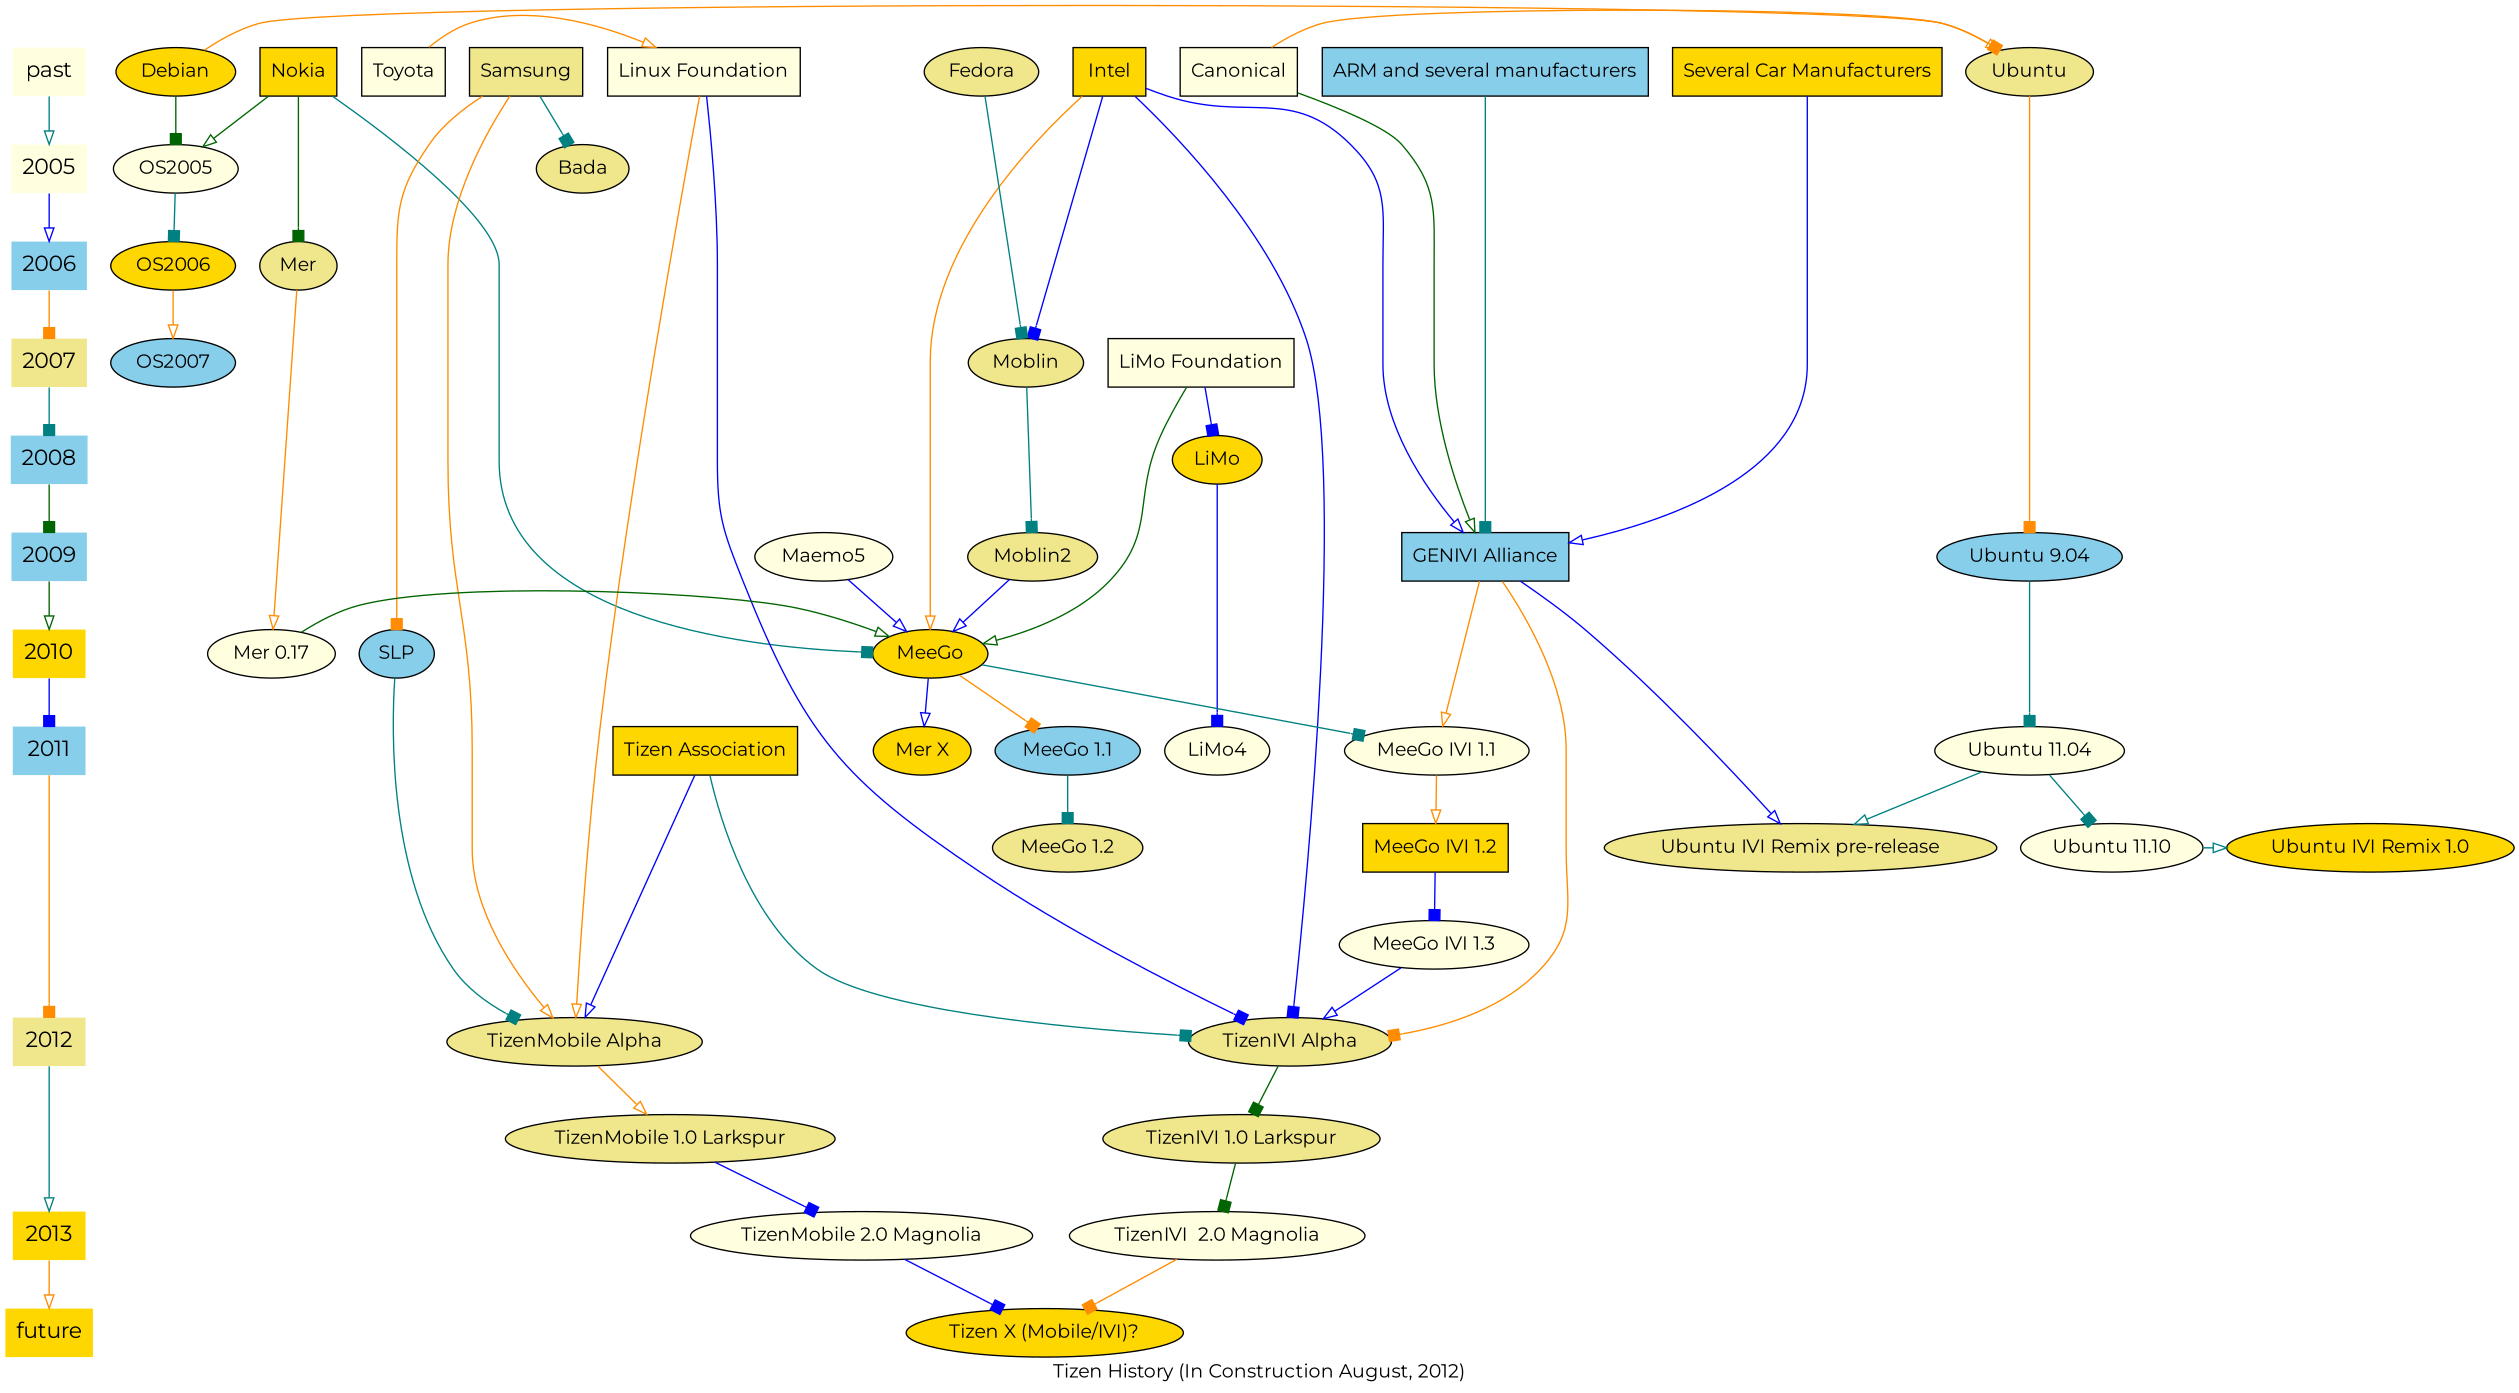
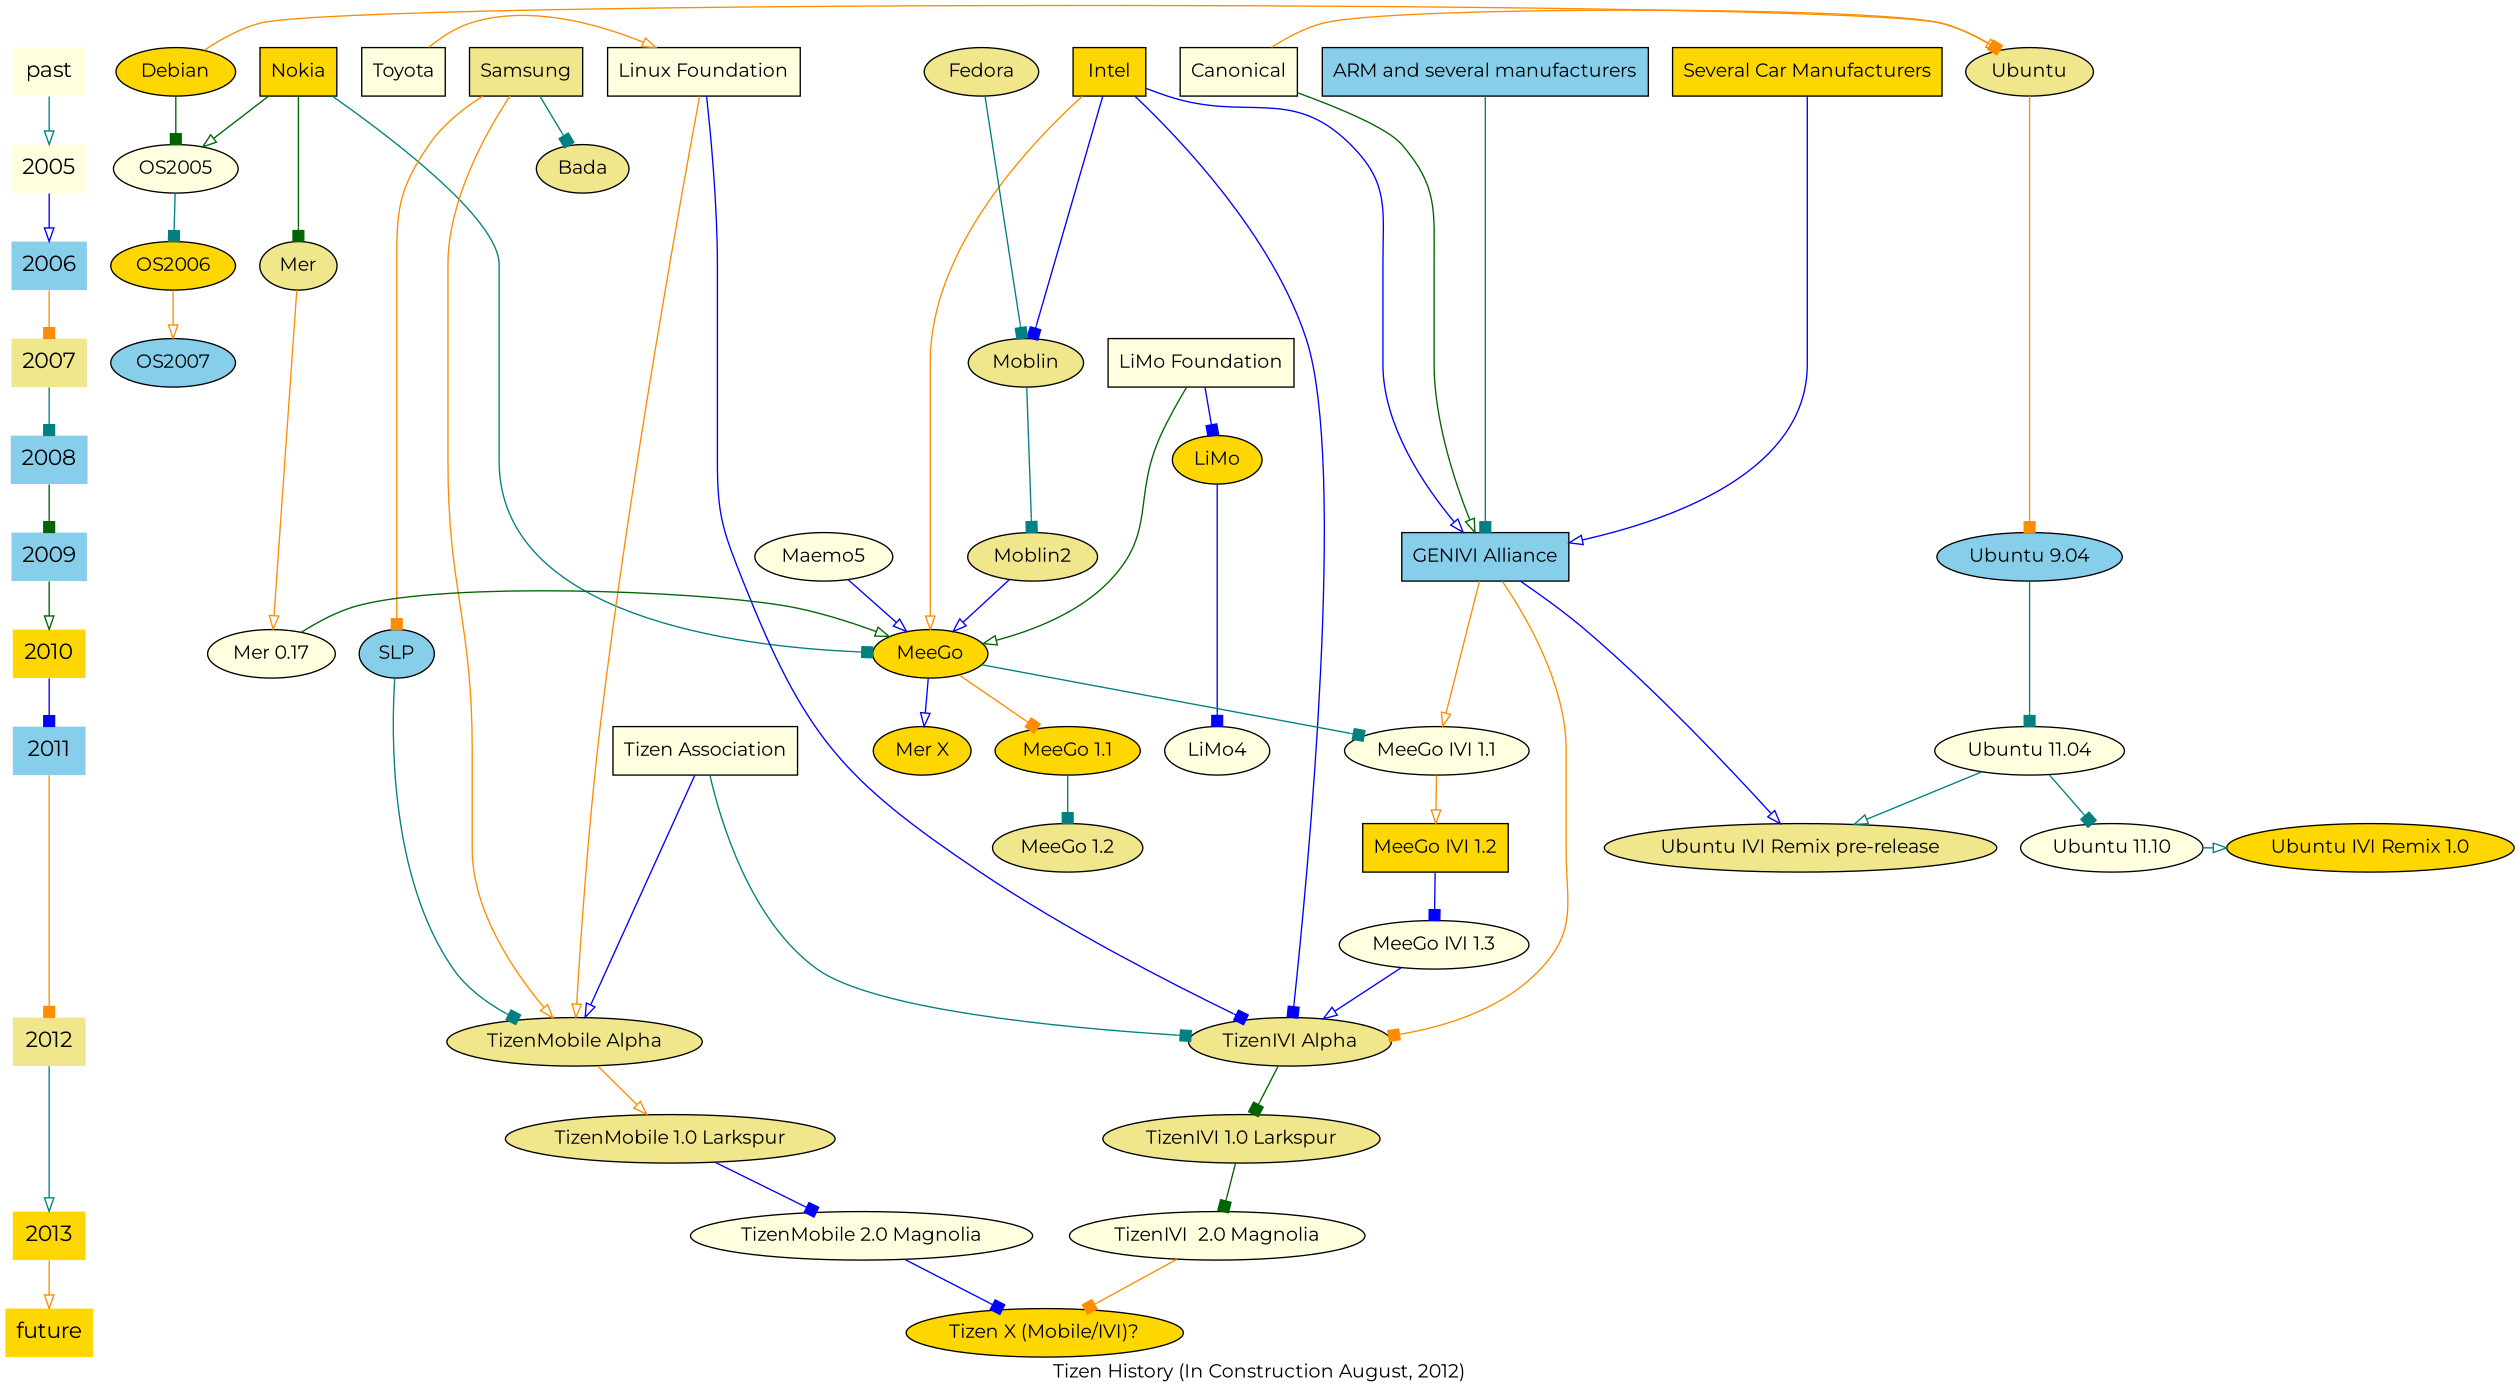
node "Tizen Association": fillcolor gold -> lightyellow
node "MeeGo 1.1": fillcolor skyblue -> gold
